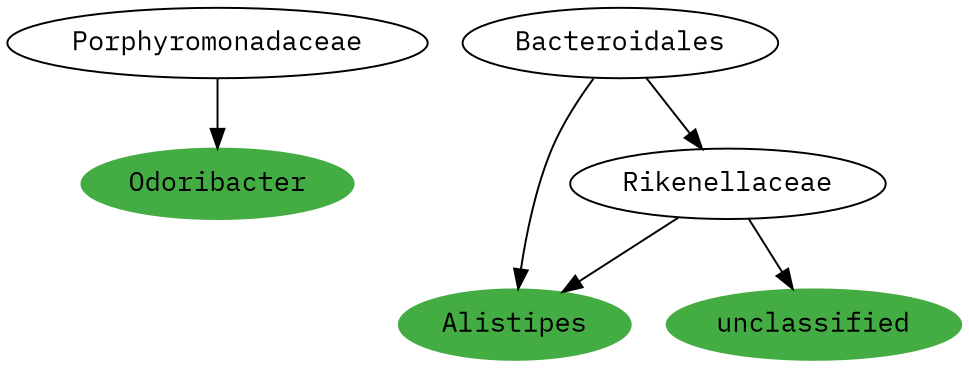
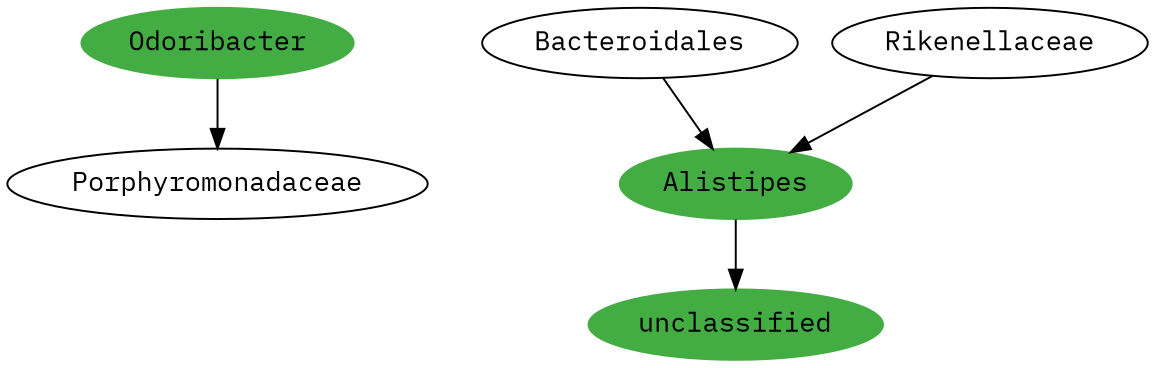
edge "Porphyromonadaceae" -> "Odoribacter": reversed
edge "Bacteroidales" -> "Rikenellaceae": removed
edge "Rikenellaceae" -> "unclassified": now "Alistipes" -> "unclassified"
